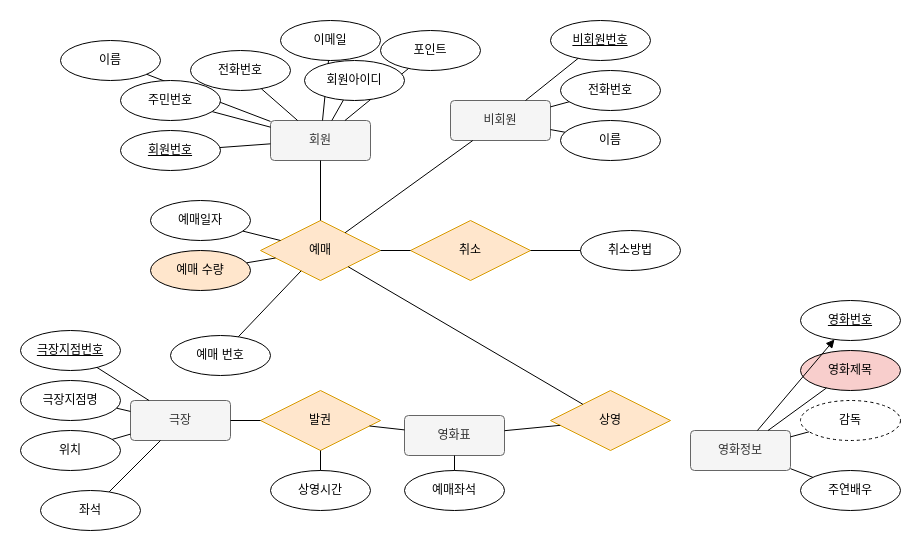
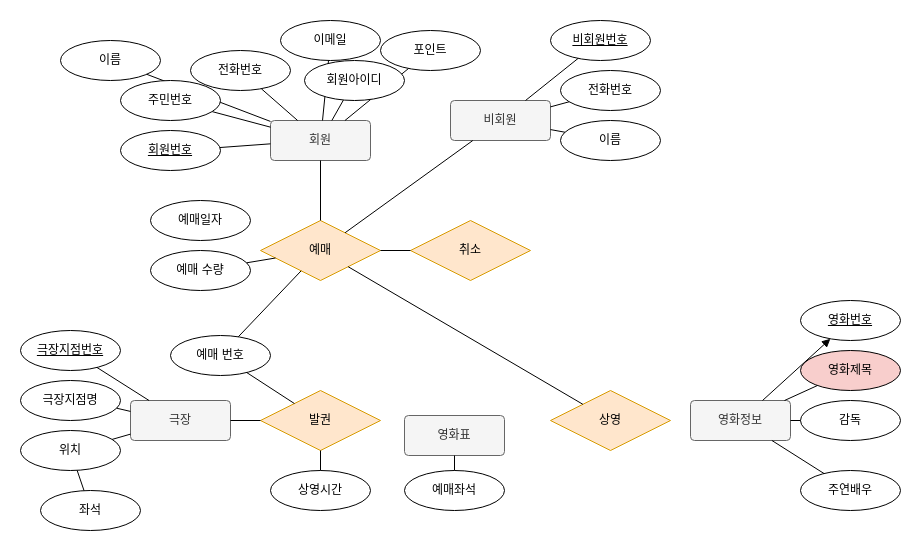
edge "예매일자" -- "예매": removed
edge "취소" -- "취소방법": removed
node "취소방법": removed
node "예매 수량": fillcolor #ffe6cc -> #ffffff
node "감독": style dashed -> solid
edge "발권" -- "영화표": now "발권" -- "예매 번호"
edge "상영" -- "영화표": removed
node "영화정보": moved (741, 451) -> (741, 421)
edge "극장" -- "좌석": now "위치" -- "좌석"
